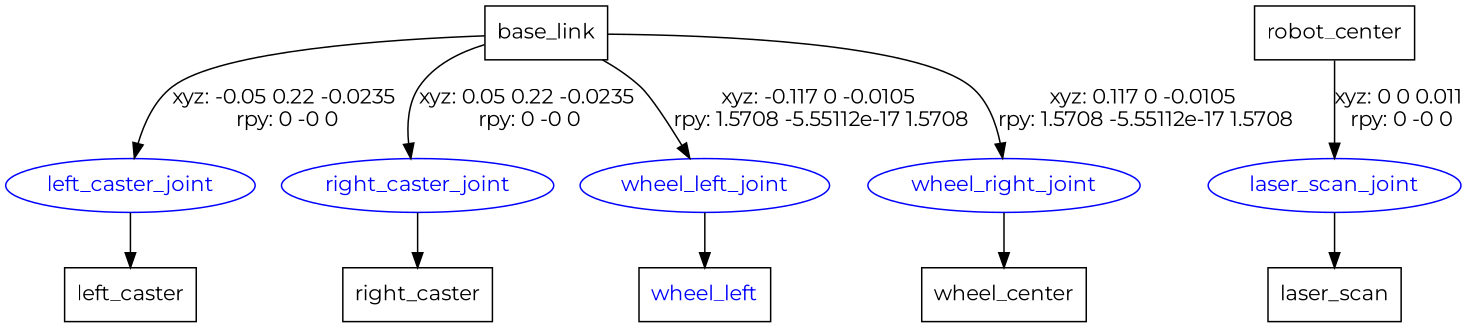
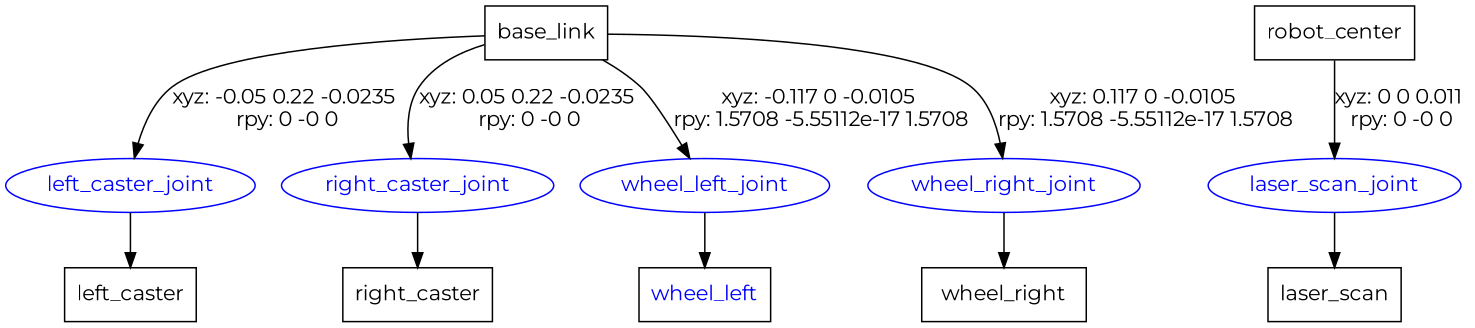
node "wheel_center": label "wheel_center" -> "wheel_right"
